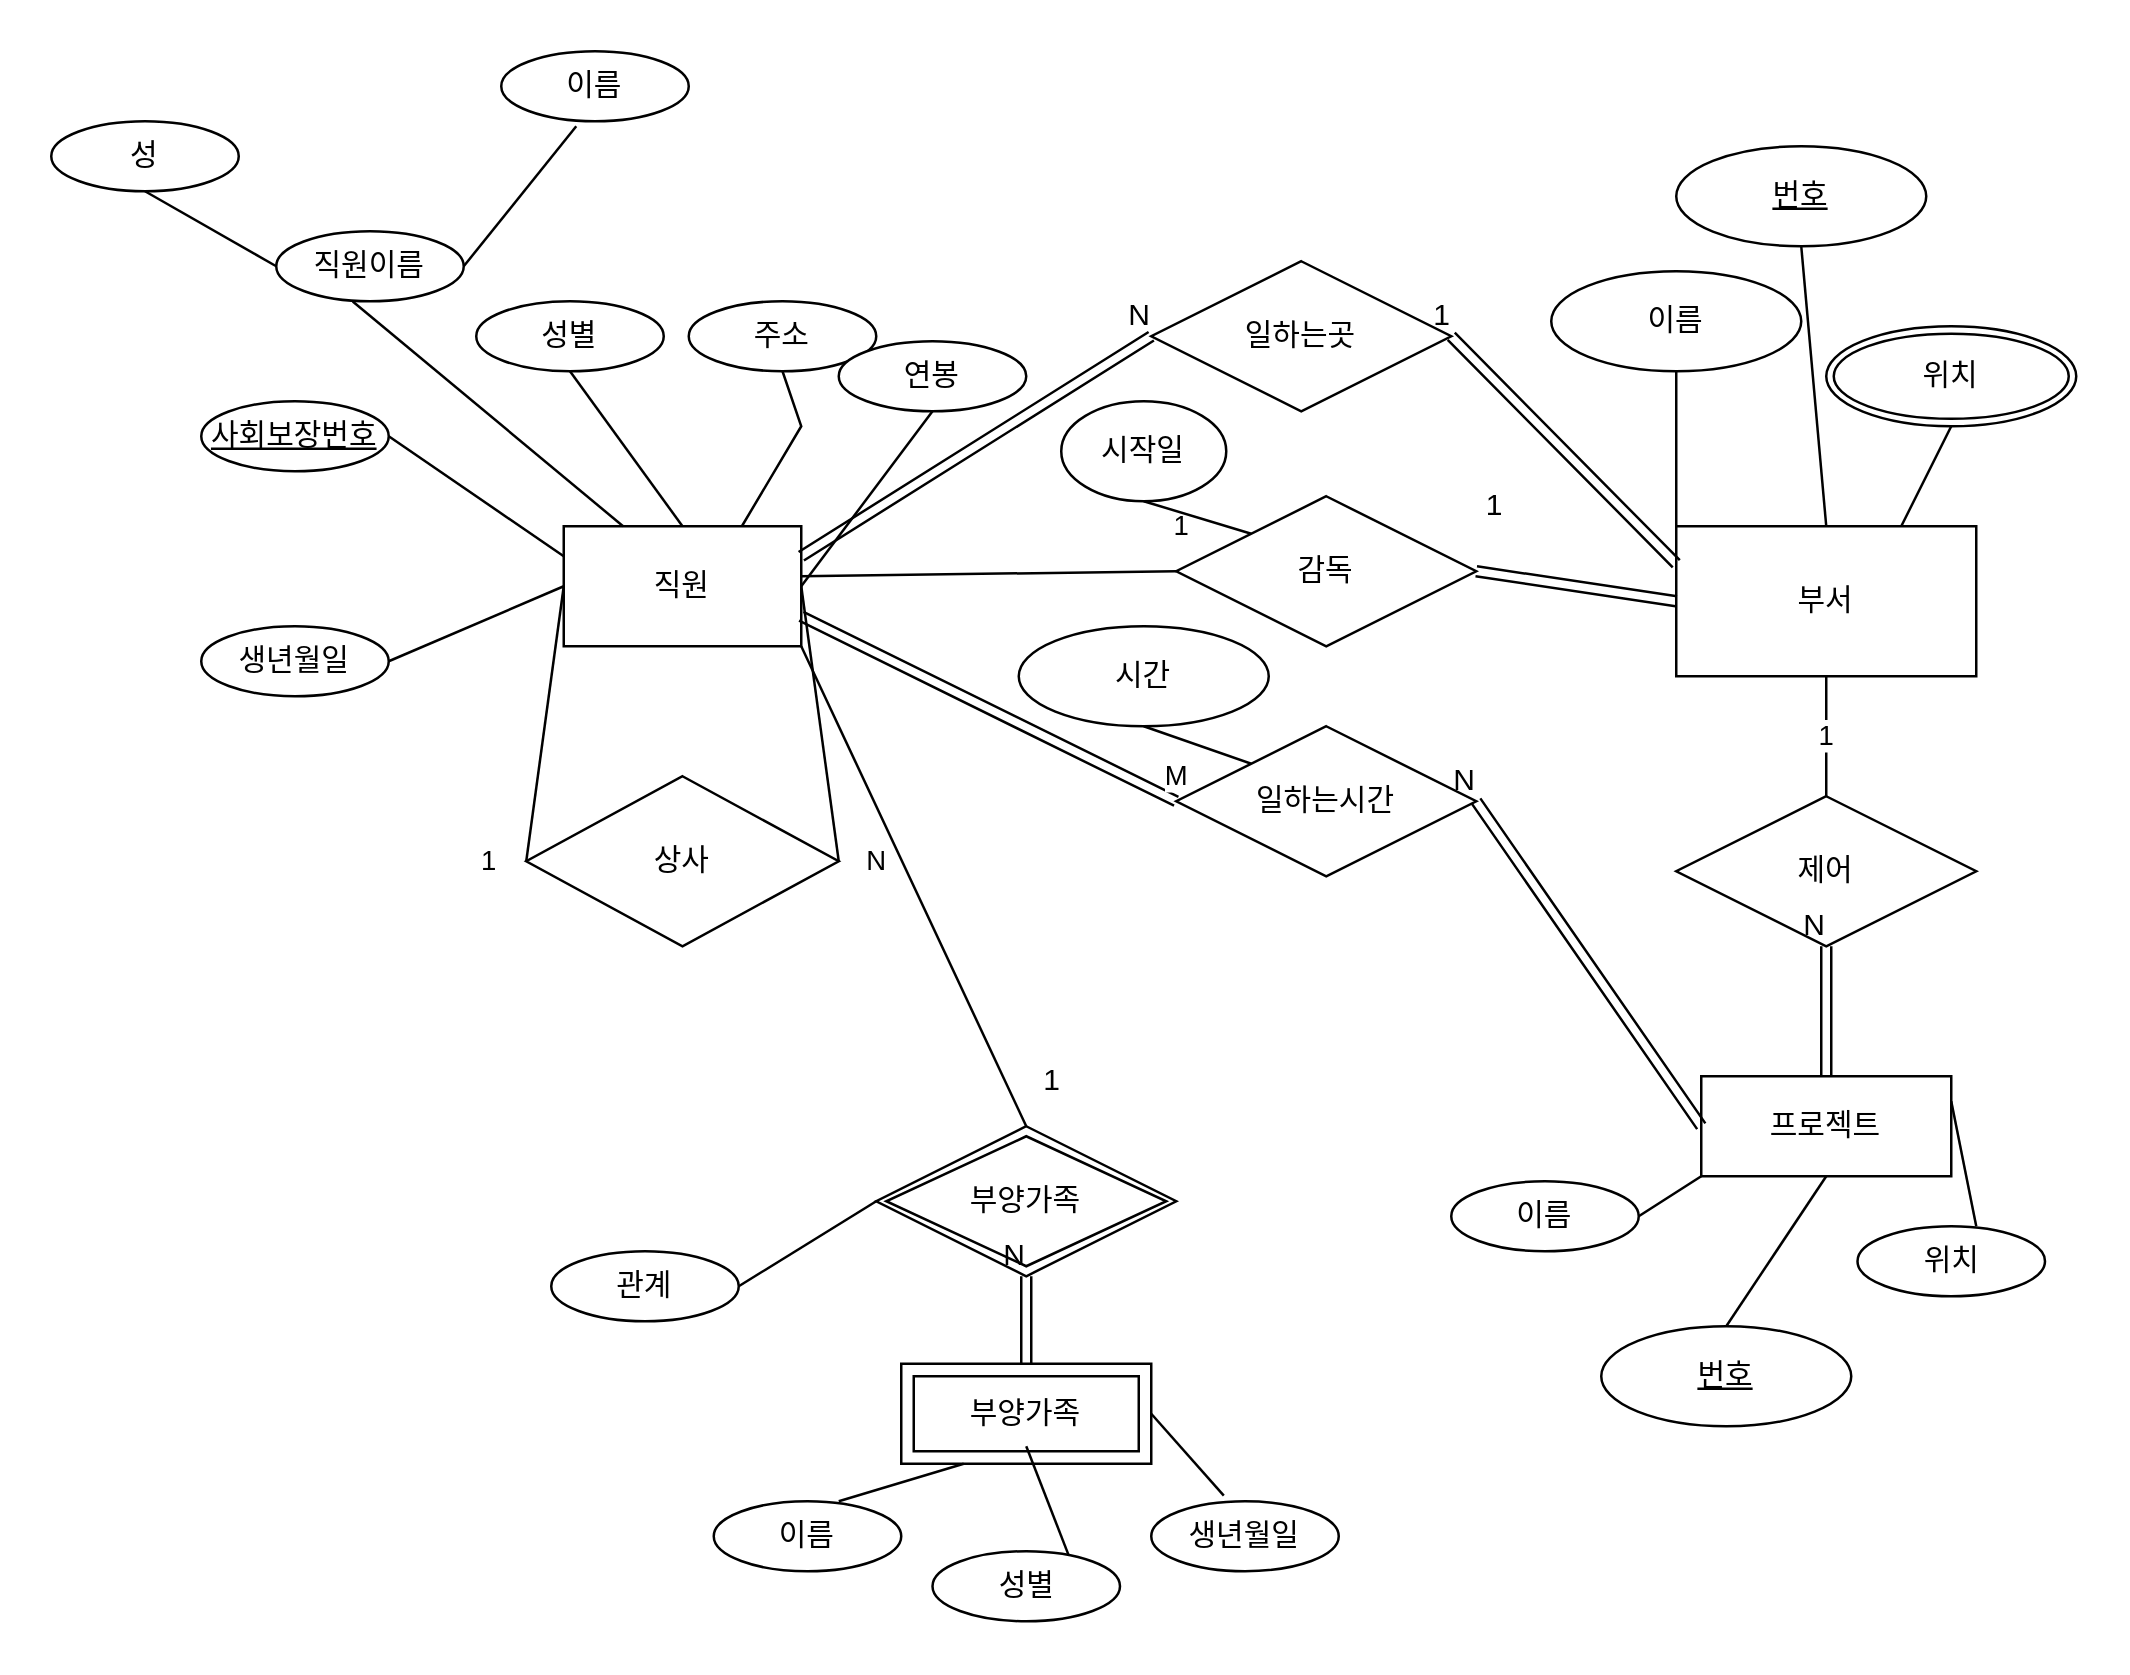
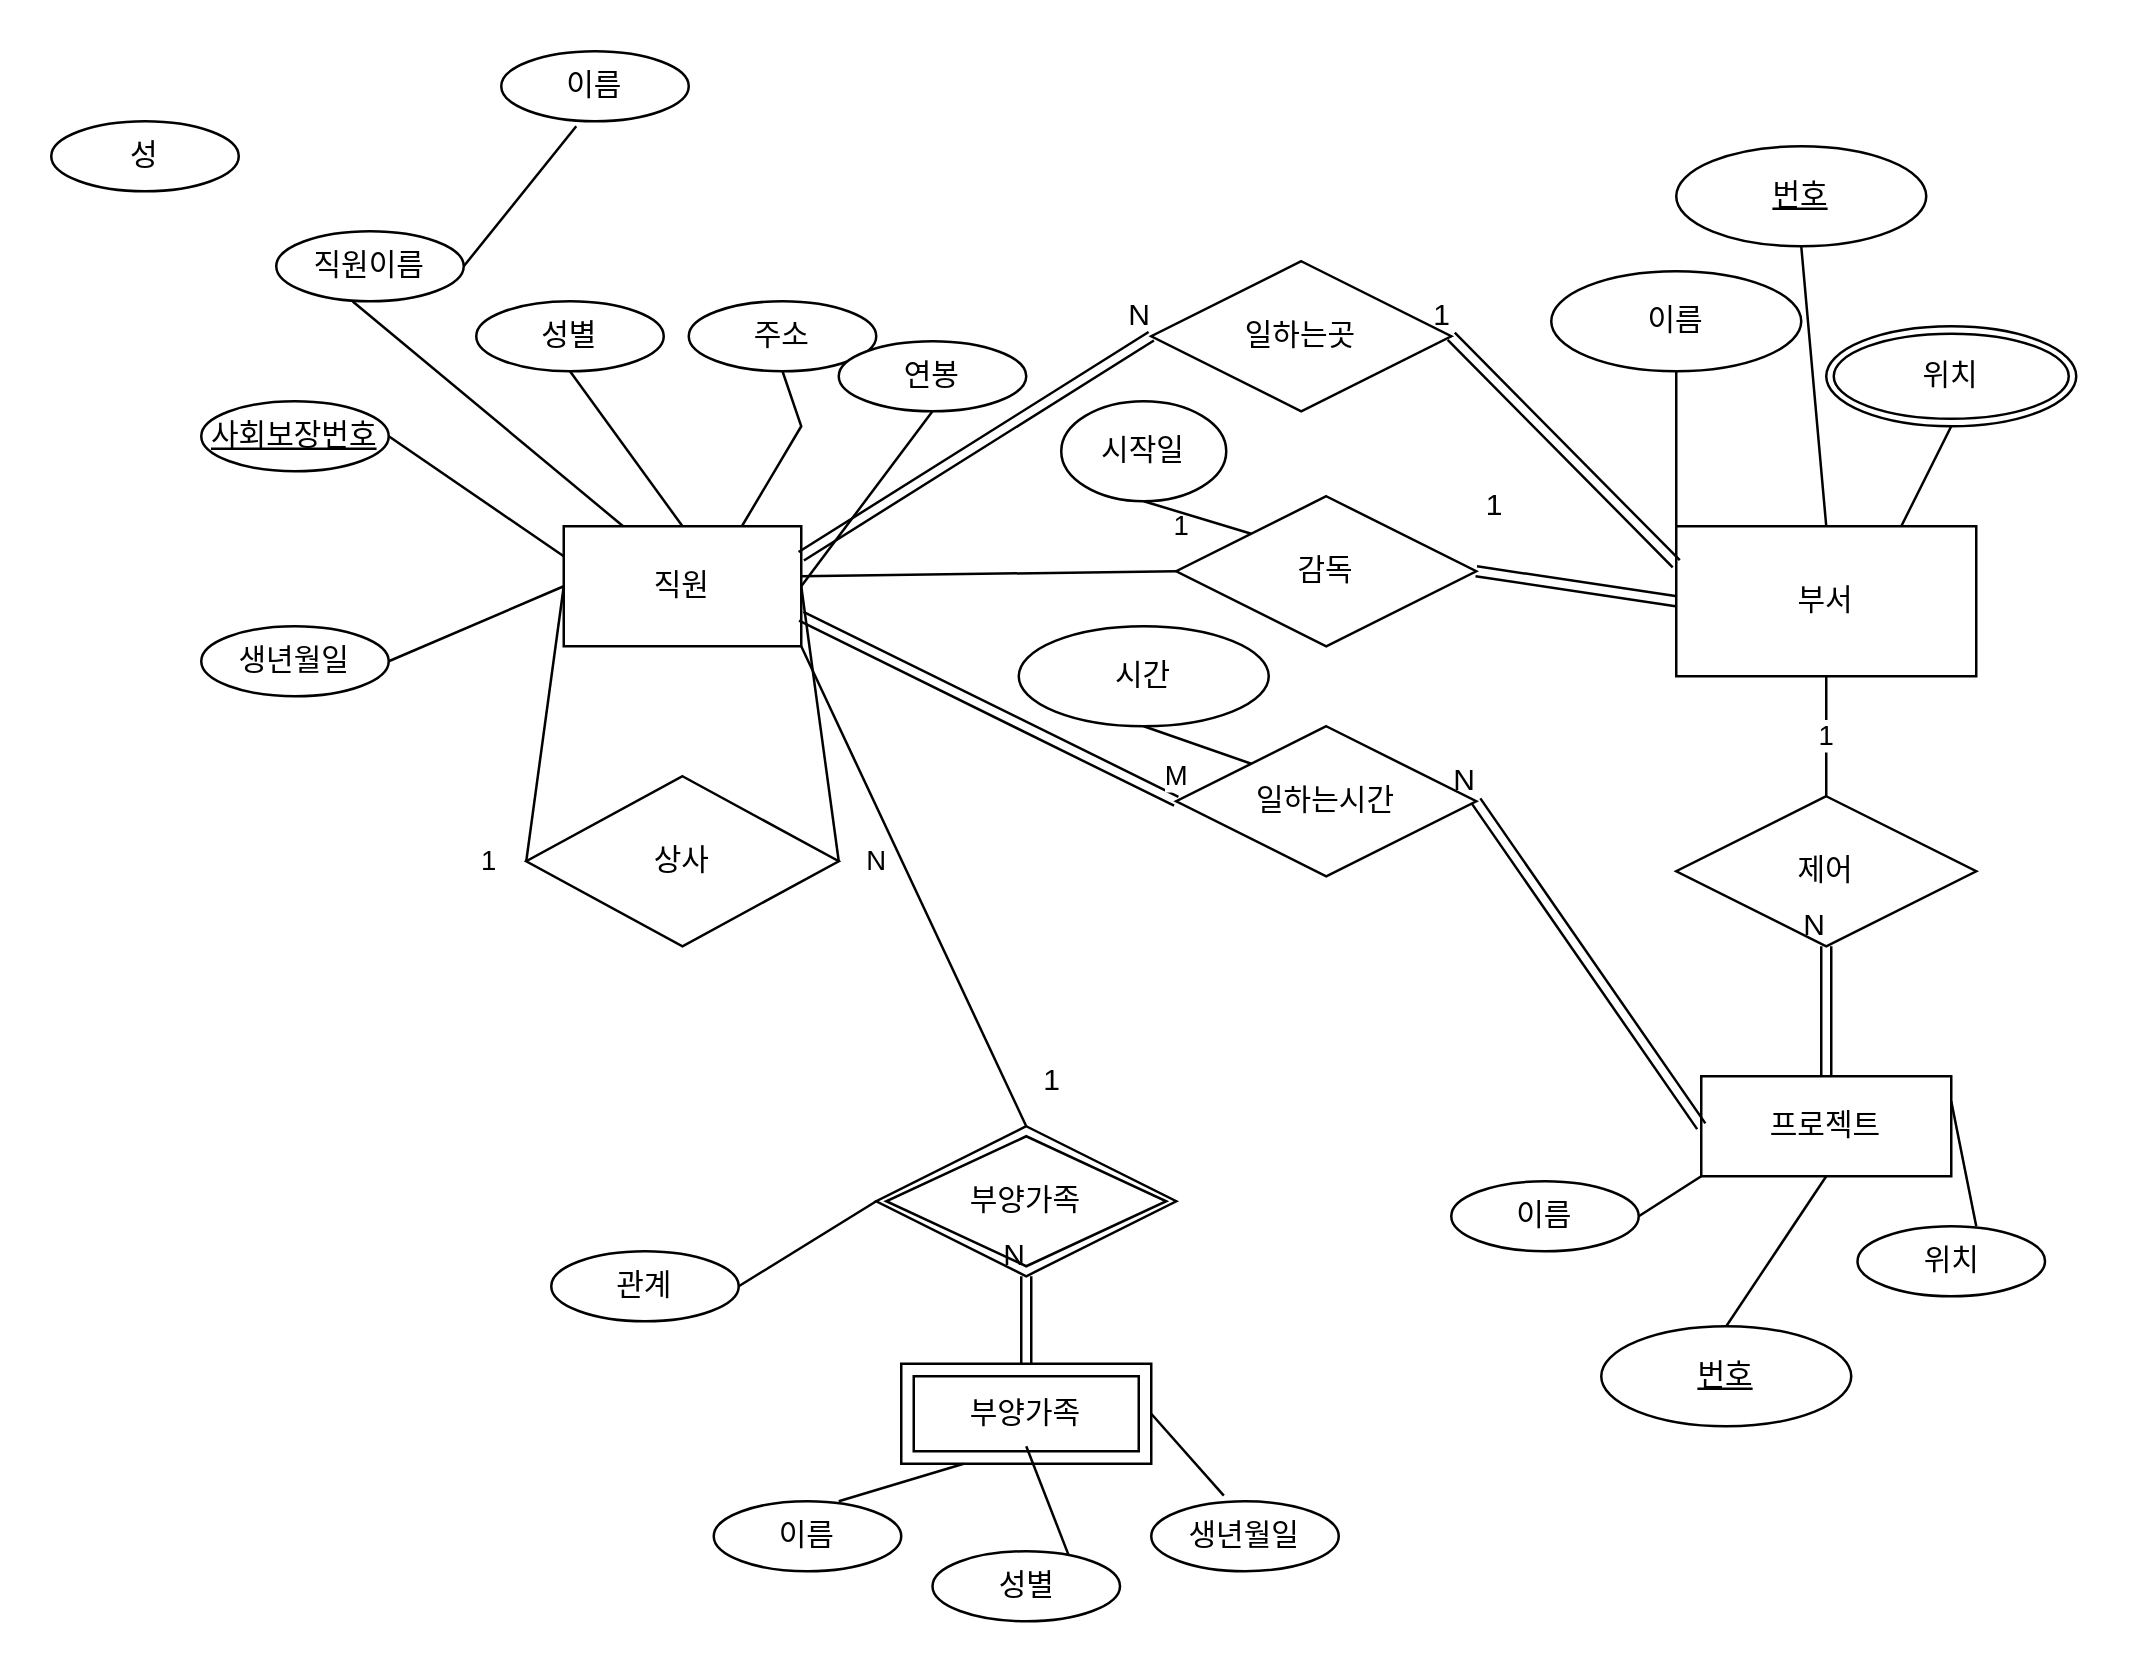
edge "성" -- "직원이름": removed
